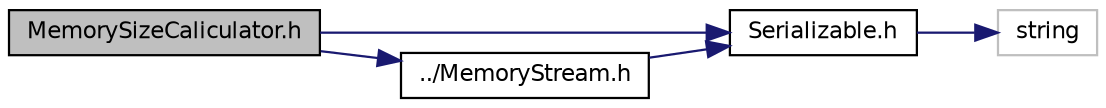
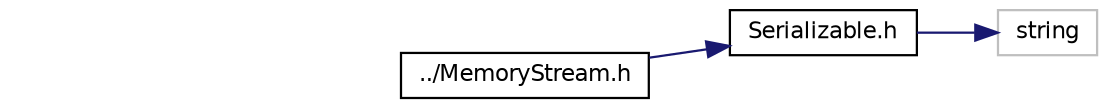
node "MemorySizeCaliculator.h": removed
